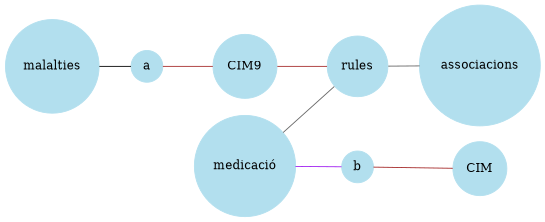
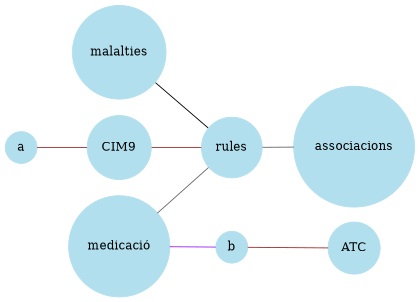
edge "malalties" -- "a": now "malalties" -- "rules"
node "CIM": label "CIM" -> "ATC"
